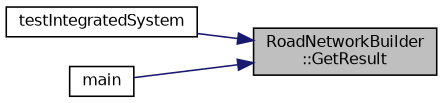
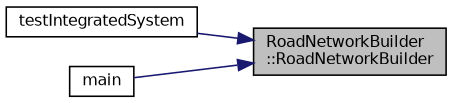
node "RoadNetworkBuilder ::GetResult": label "RoadNetworkBuilder ::GetResult" -> "RoadNetworkBuilder ::RoadNetworkBuilder"
